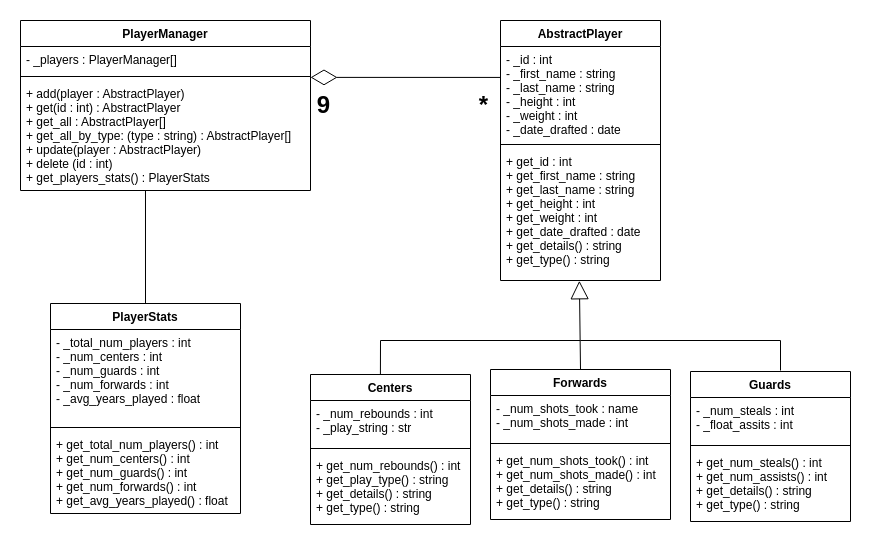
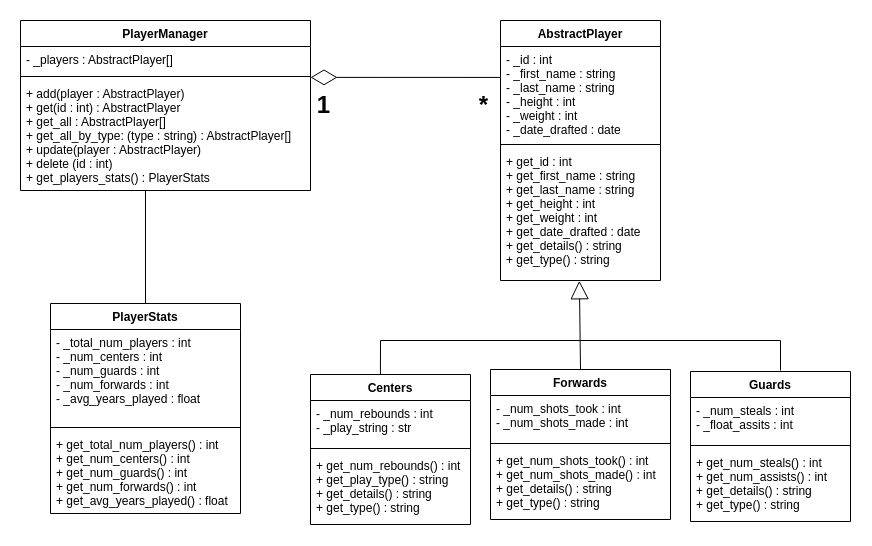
node "- _players : PlayerManager[]": label "- _players : PlayerManager[]" -> "- _players : AbstractPlayer[]"
node "9": label "9" -> "1"
node "- _num_shots_took : name - _num_shots_made : int": label "- _num_shots_took : name - _num_shots_made : int" -> "- _num_shots_took : int - _num_shots_made : int"
